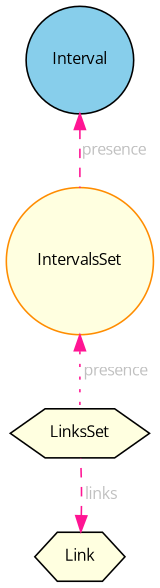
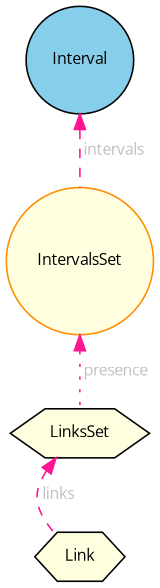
edge "IntervalsSet" -> "Interval": label " presence" -> " intervals"
edge "LinksSet" -> "Link": reversed
